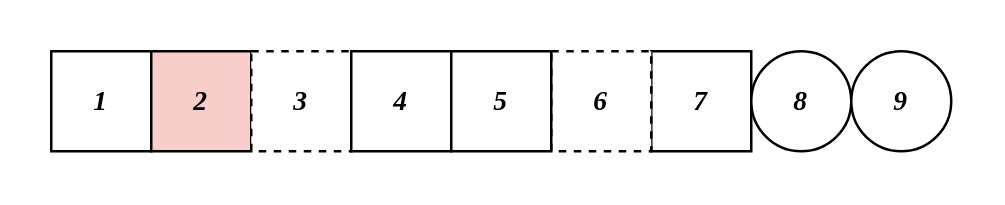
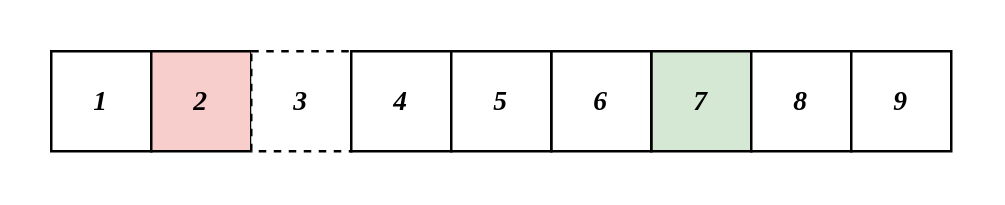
node "6": style dashed -> solid
node "7": fillcolor #ffffff -> #d5e8d4
node "8": shape ellipse -> rectangle
node "9": shape ellipse -> rectangle
